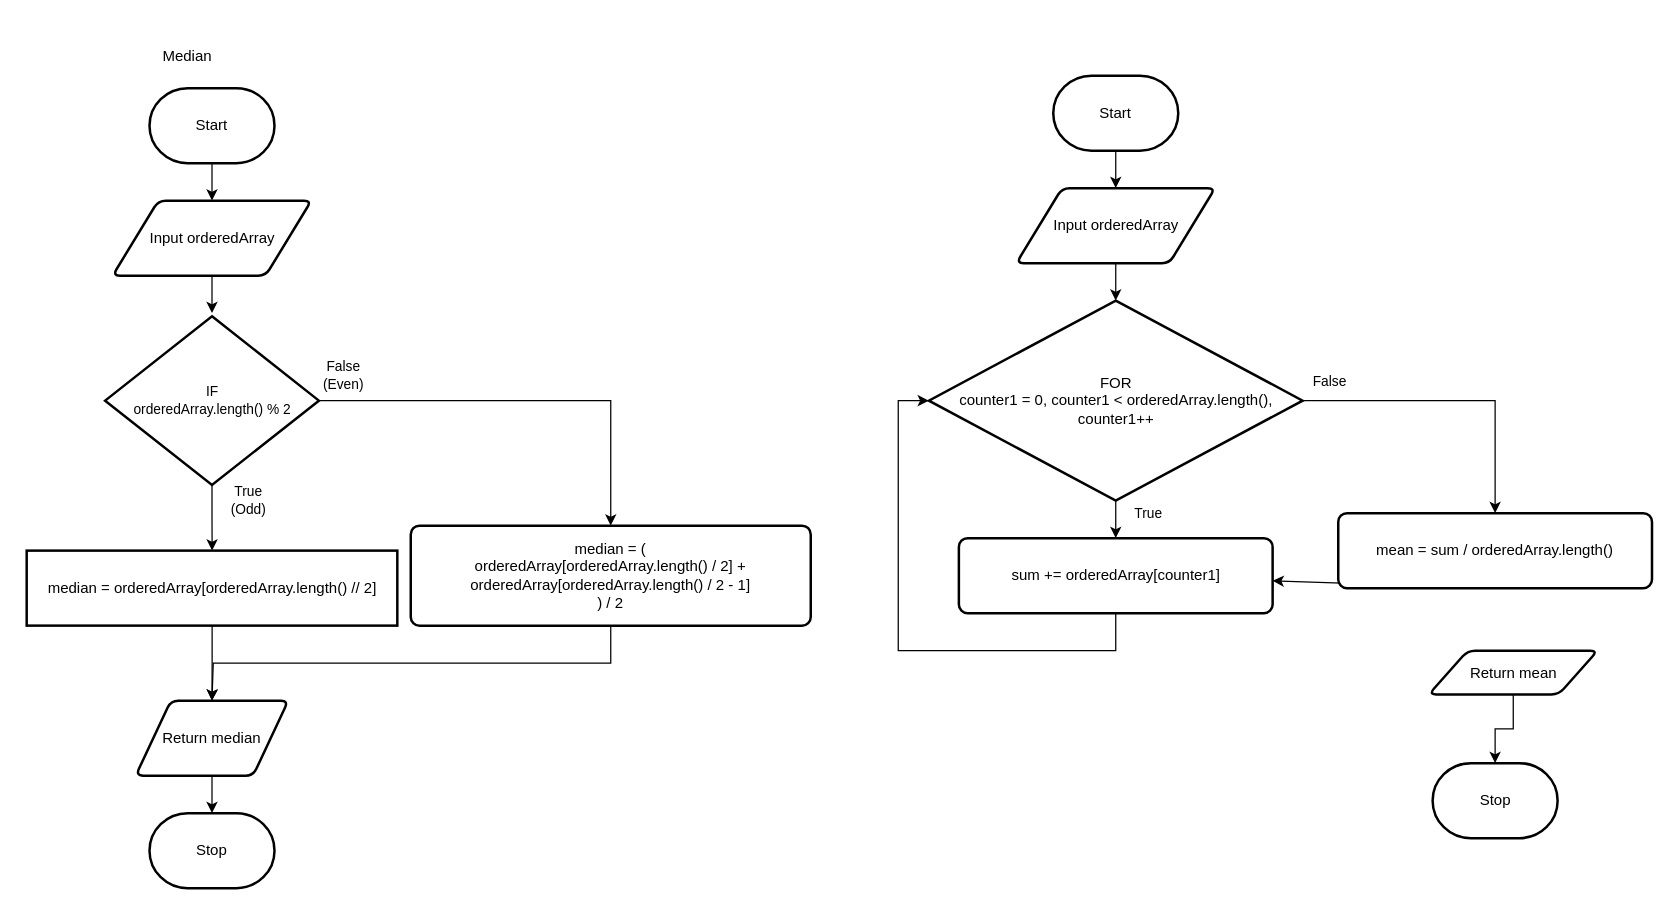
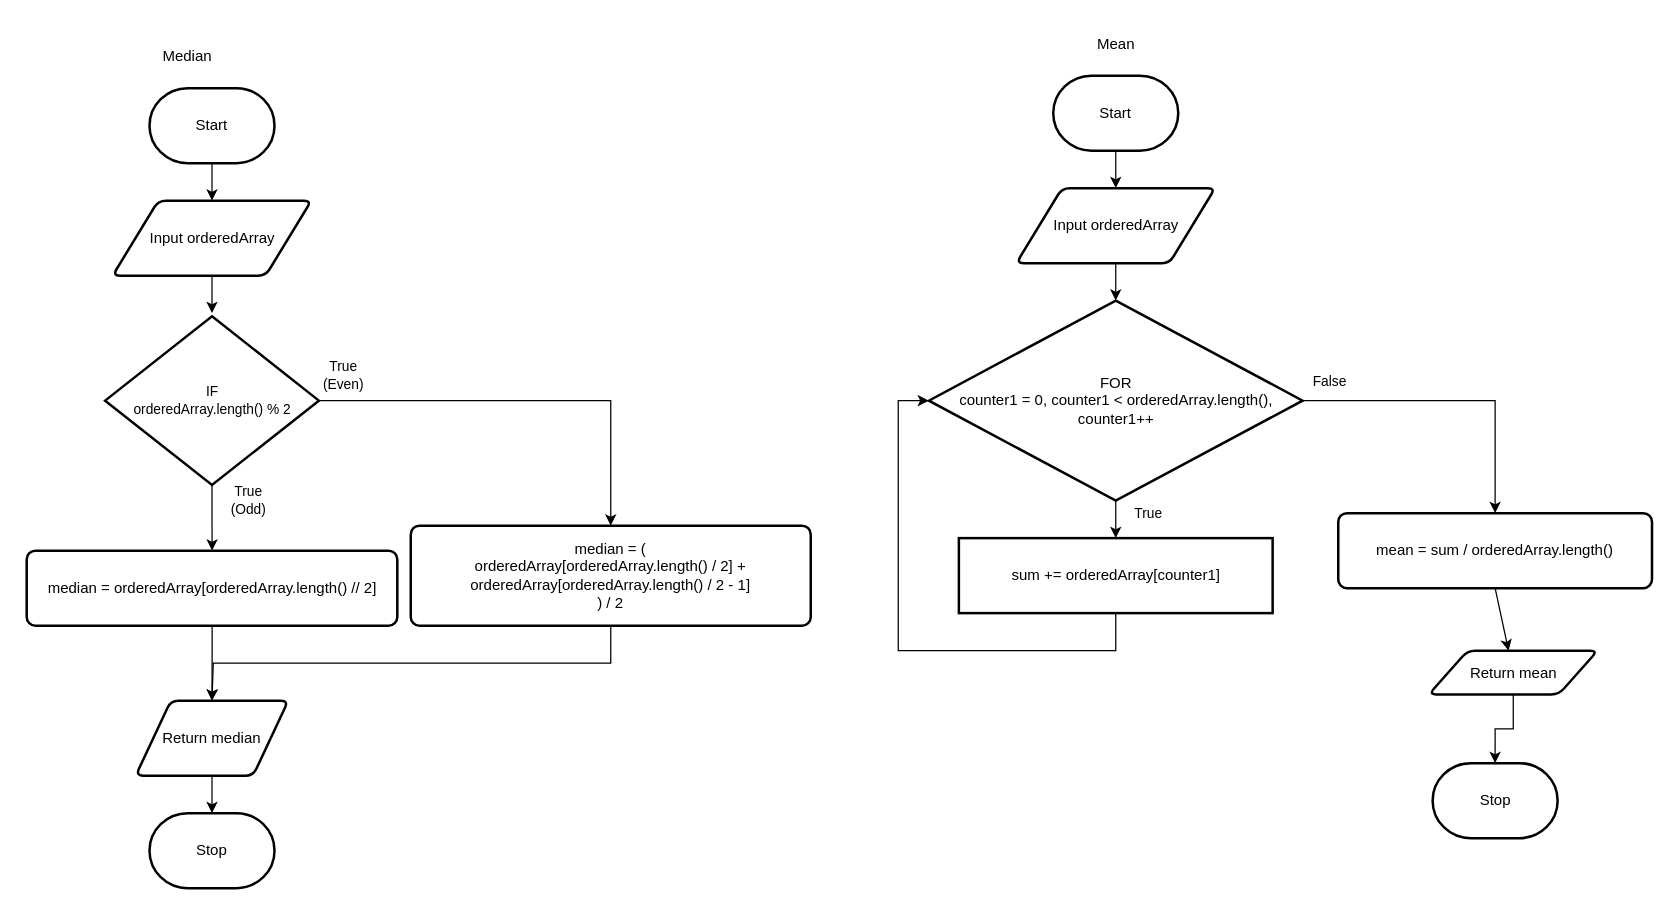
node "Mean": added
node "False (Even)": label "False (Even)" -> "True (Even)"
node "sum += orderedArray[counter1]": shape rounded rectangle -> rectangle
edge "mean = sum / orderedArray.length()" -> "sum += orderedArray[counter1]": now "mean = sum / orderedArray.length()" -> "Return mean"
node "median = orderedArray[orderedArray.length() // 2]": shape rectangle -> rounded rectangle
